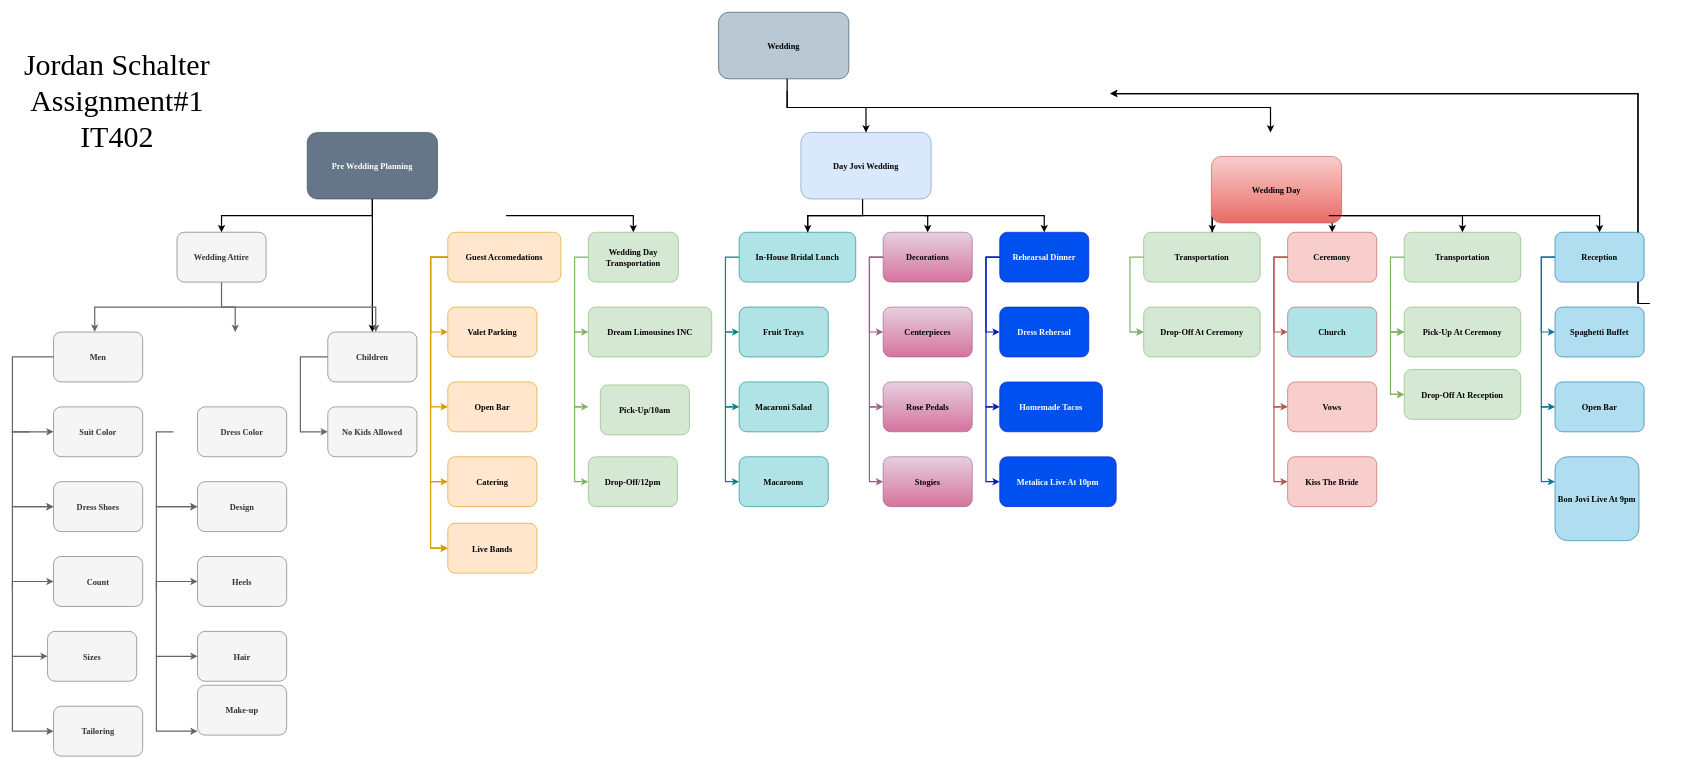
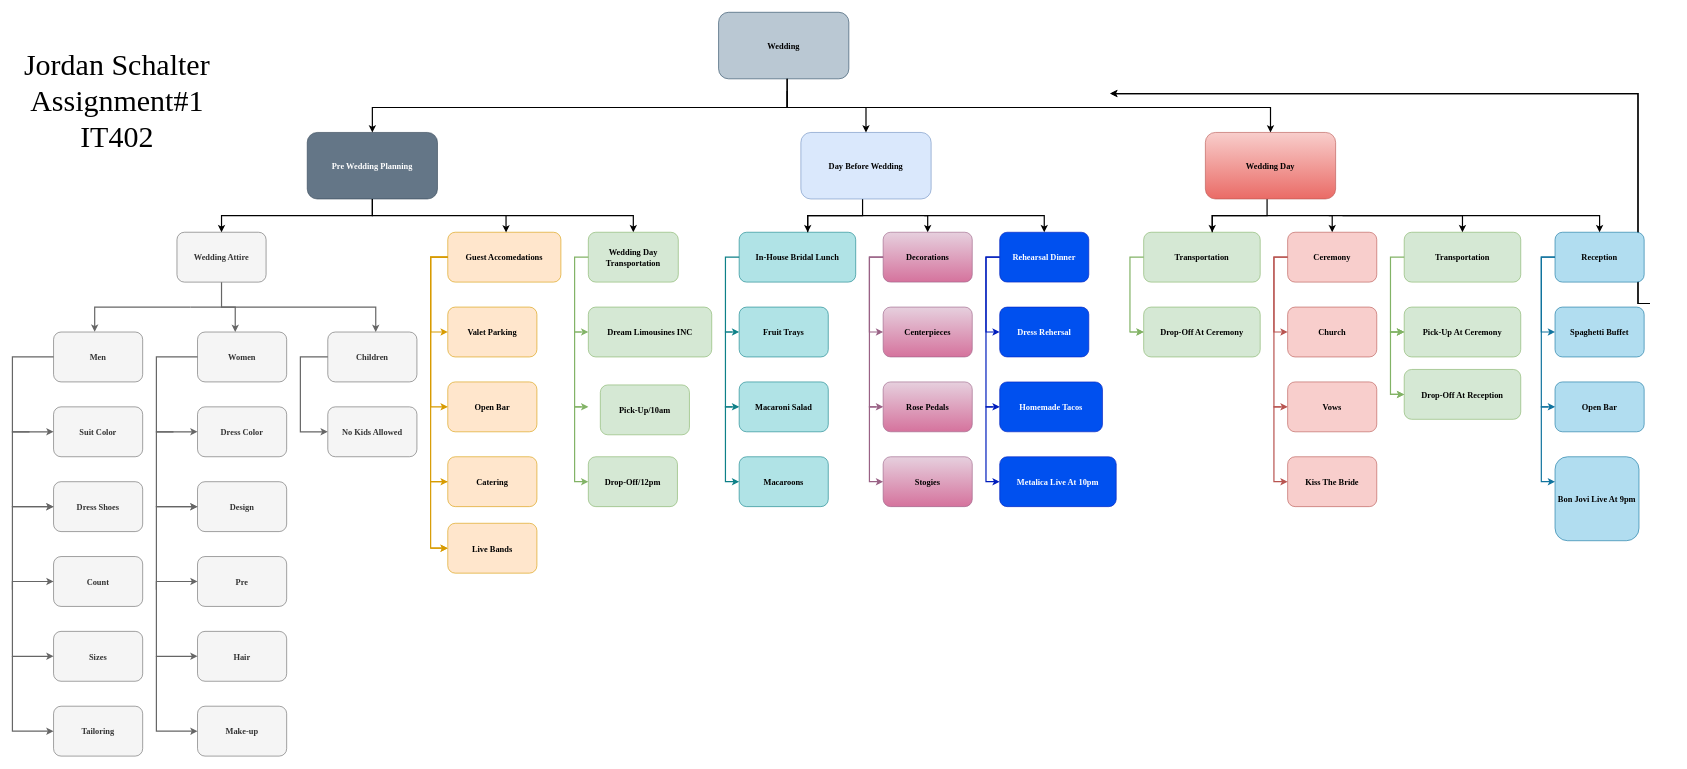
edge "Wedding" -> "Pre Wedding Planning": added
node "Day Jovi Wedding": label "Day Jovi Wedding" -> "Day Before Wedding"
node "Wedding Day": moved (1277, 190) -> (1271, 166)
edge "Pre Wedding Planning" -> "Children": now "Pre Wedding Planning" -> "Guest Accomedations"
node "Church": fillcolor #b0e3e6 -> #f8cecc
node "Women": added
edge "Women" -> "Dress Color": added
node "Heels": label "Heels" -> "Pre"
node "Sizes": moved (92, 656) -> (98, 656)
node "Make-up": moved (242, 710) -> (242, 731)
